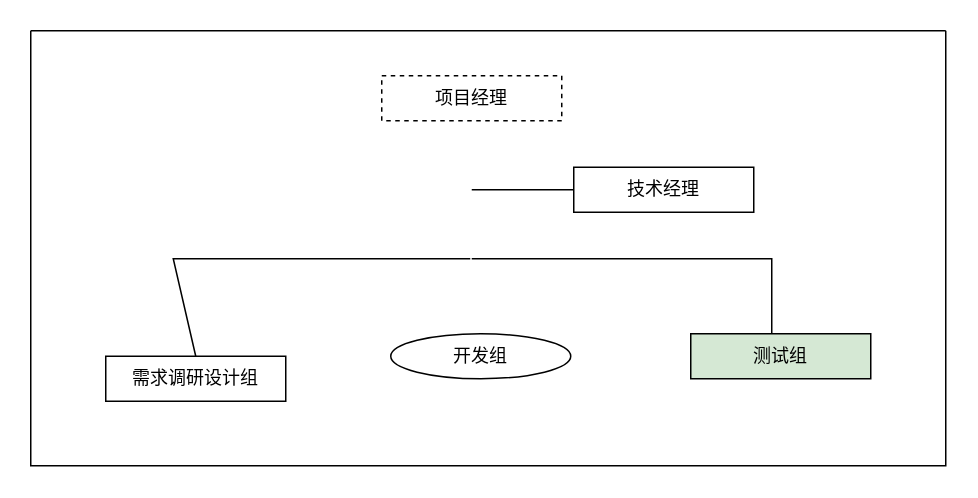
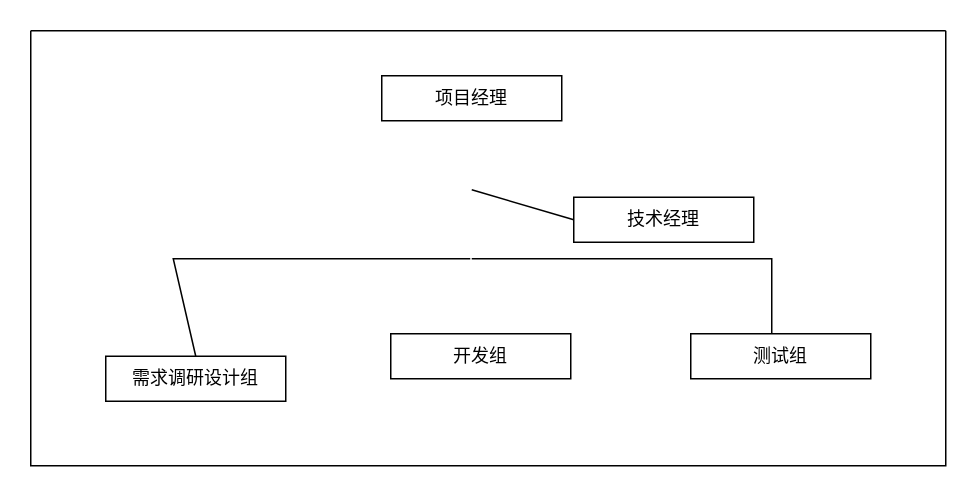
node "项目经理": style dashed -> solid
node "技术经理": moved (664, 190) -> (664, 220)
node "开发组": shape ellipse -> rectangle
node "测试组": fillcolor #d5e8d4 -> #ffffff
